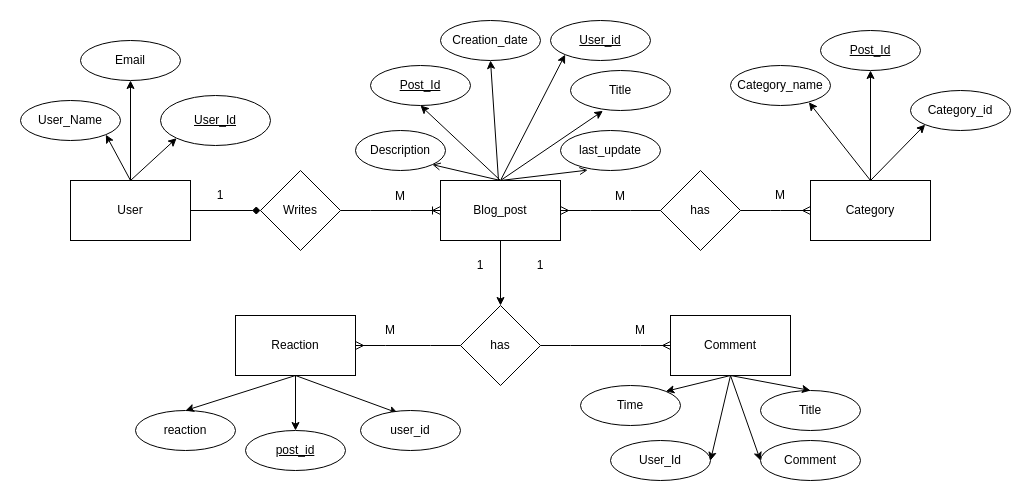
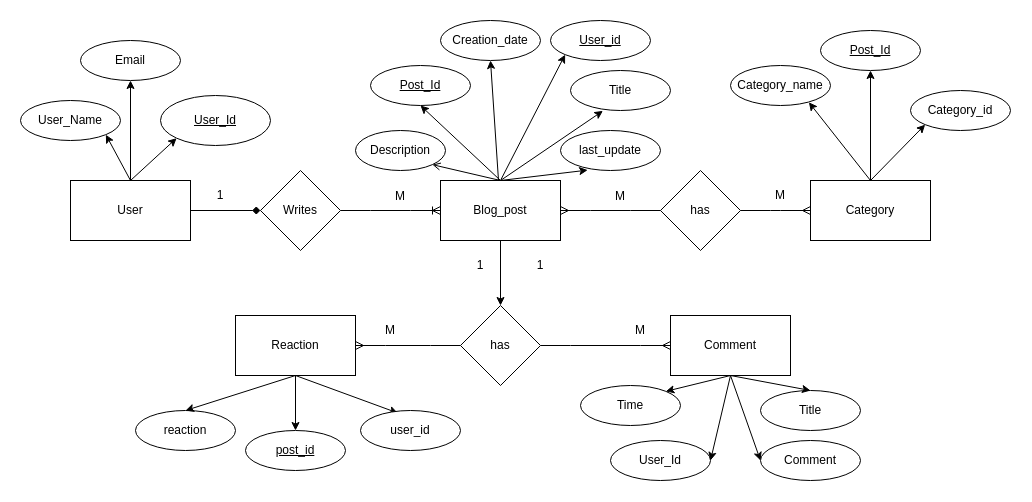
edge "Blog_post" -> "last_update": arrowhead open -> classic
